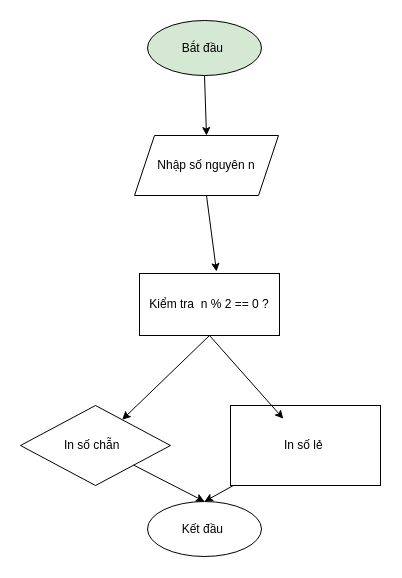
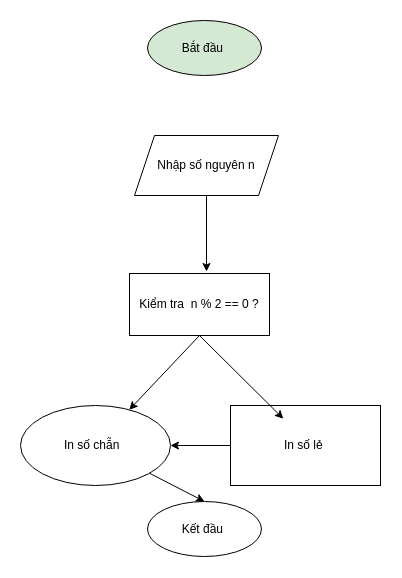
edge "Bắt đầu" -> "Nhập số nguyên n": removed
node "Kiểm tra n % 2 == 0 ?": moved (210, 305) -> (200, 305)
node "In số chẵn": shape diamond -> ellipse
edge "In số lẻ" -> "Kết đầu": now "In số lẻ" -> "In số chẵn"
